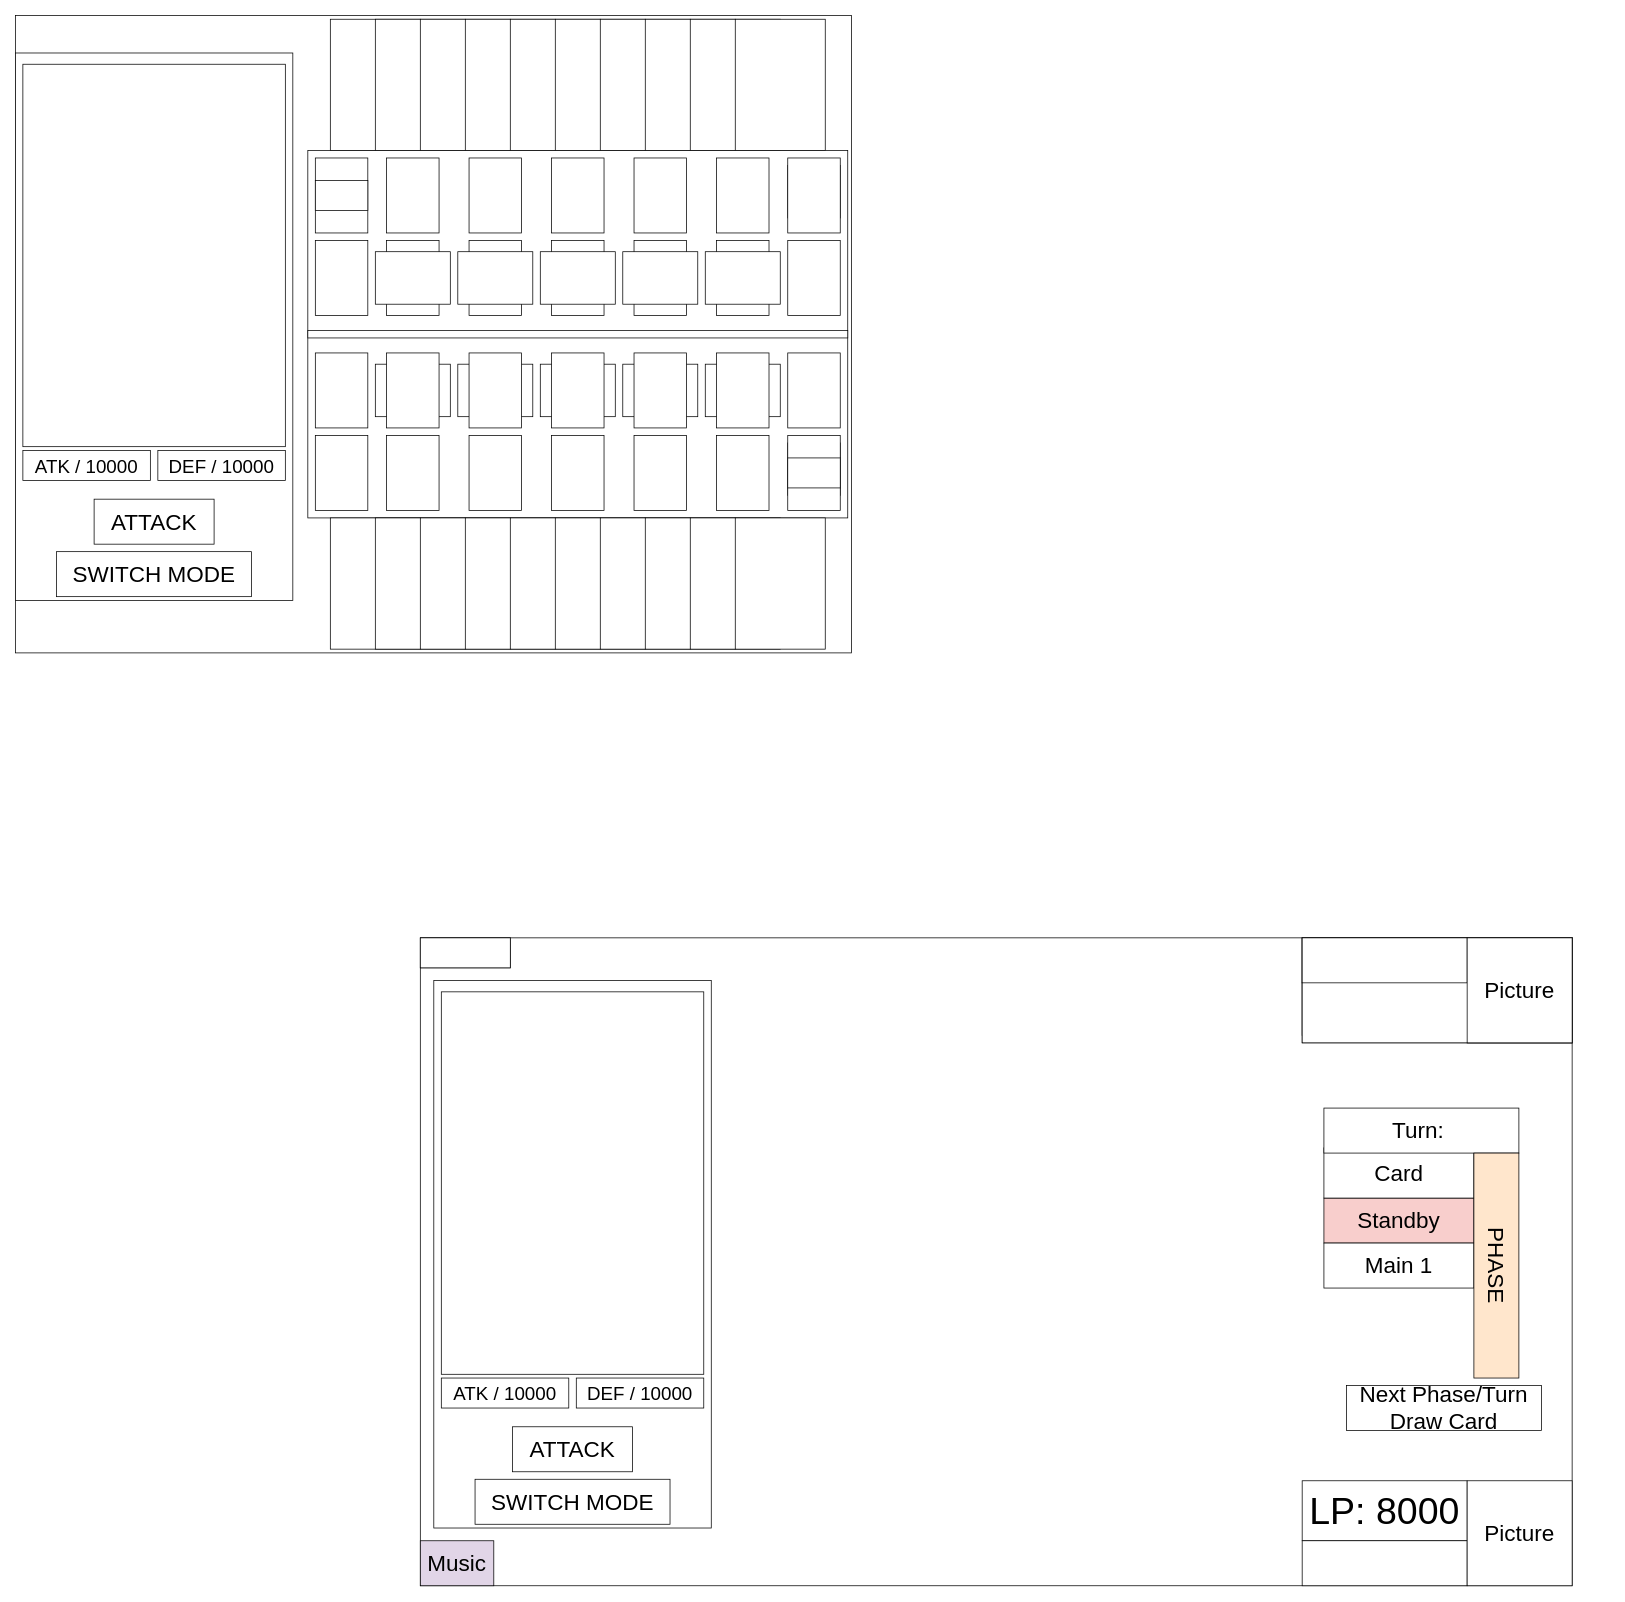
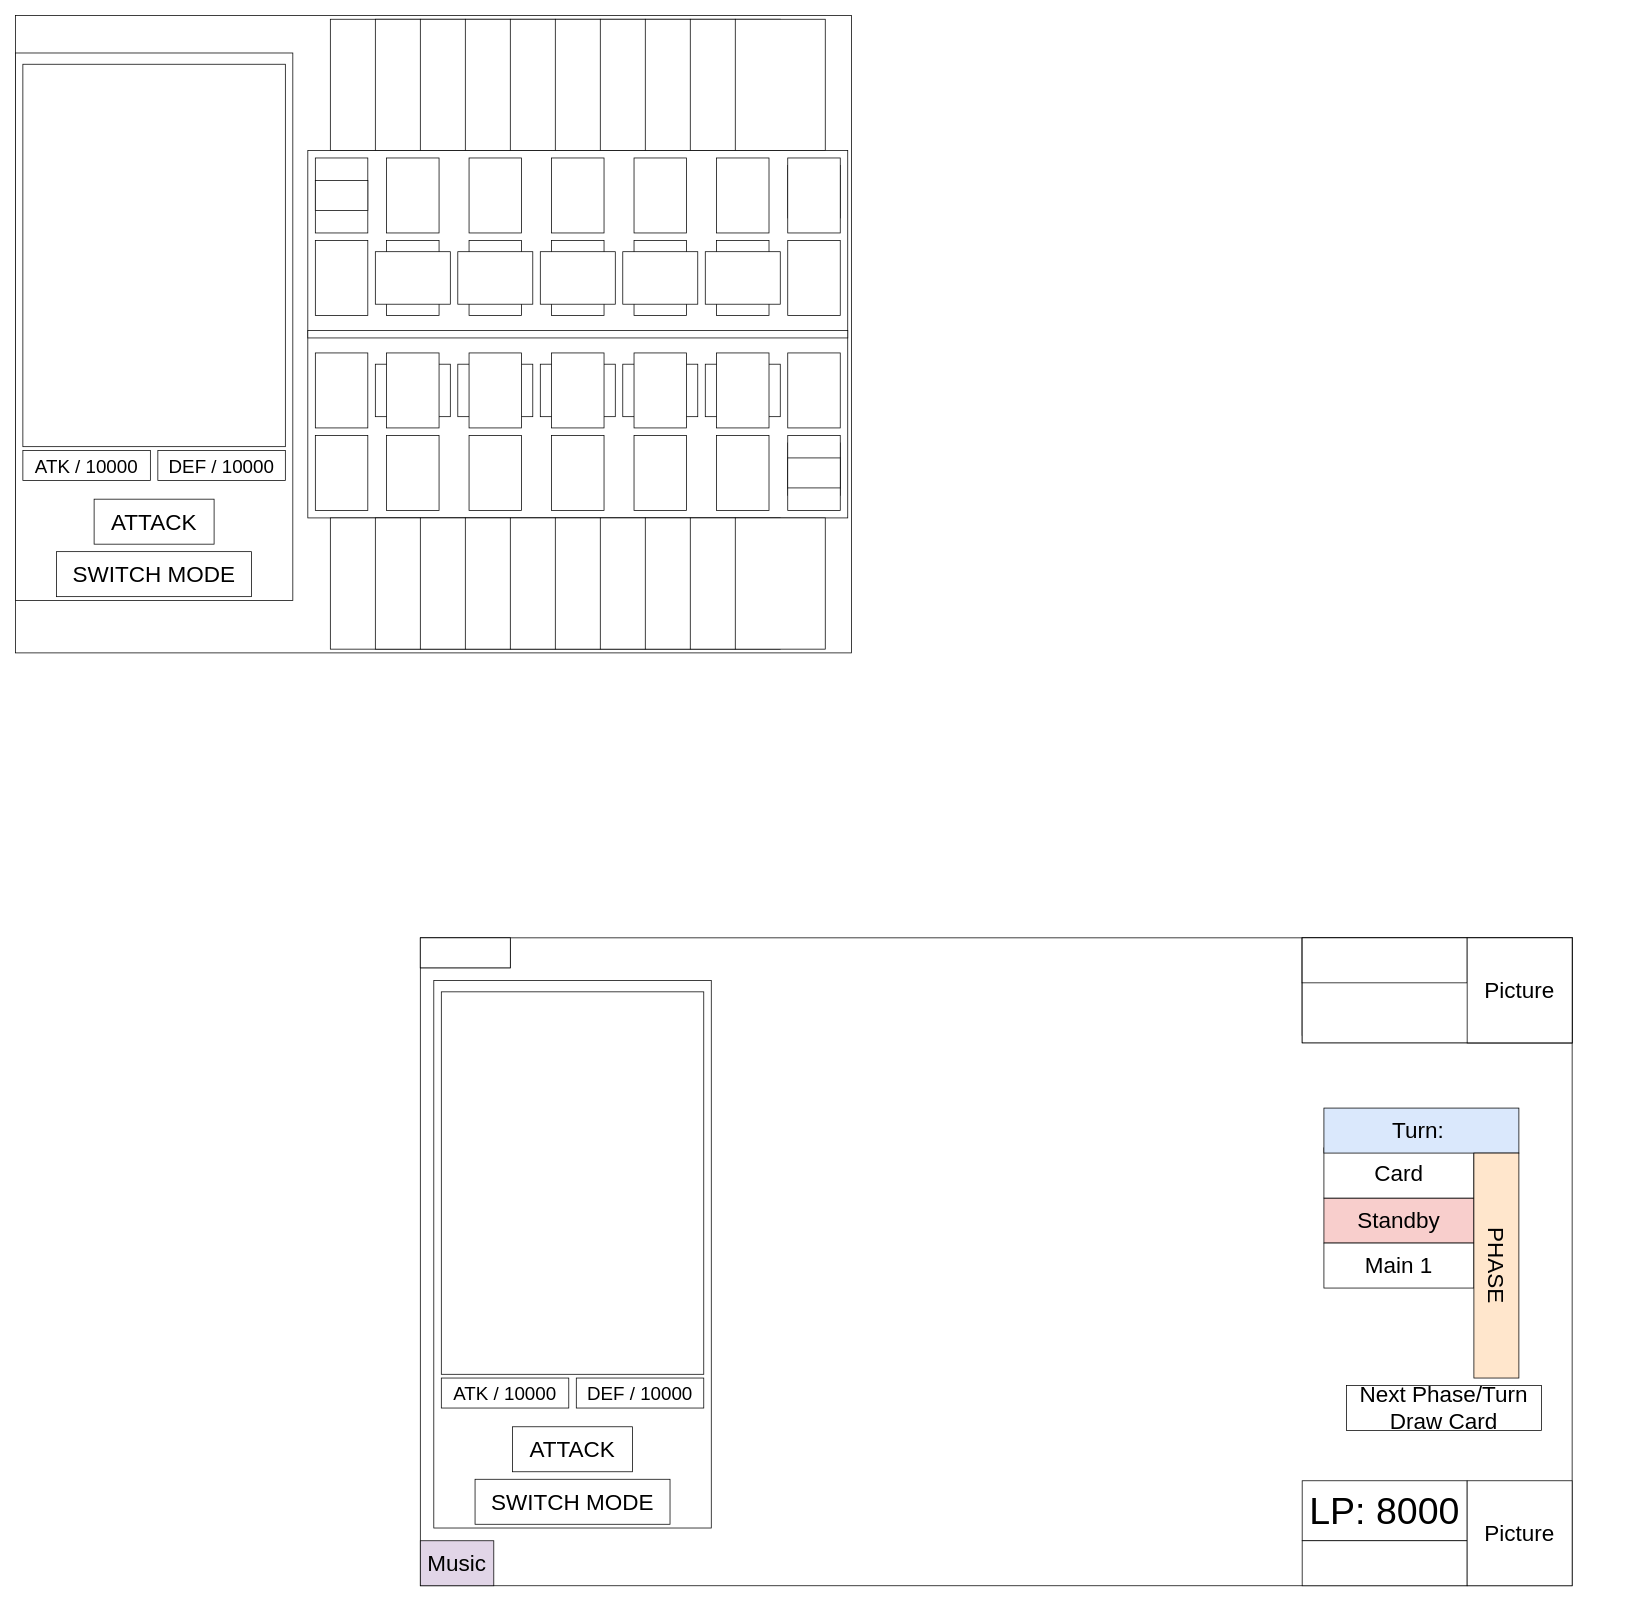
node "Turn:": fillcolor #ffffff -> #dae8fc
